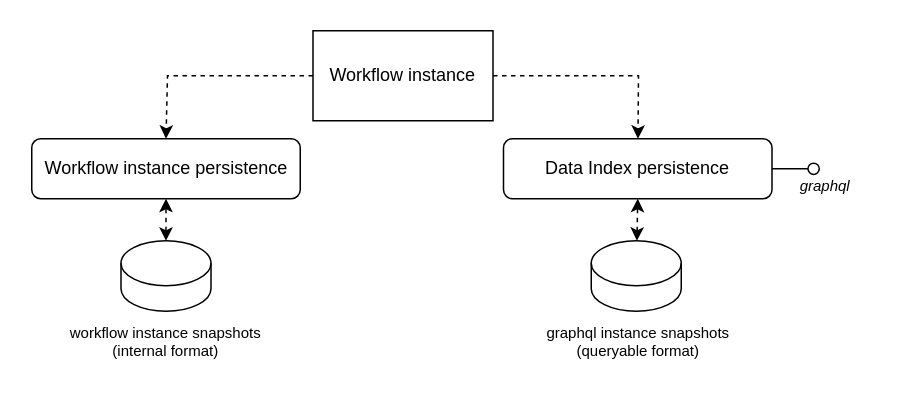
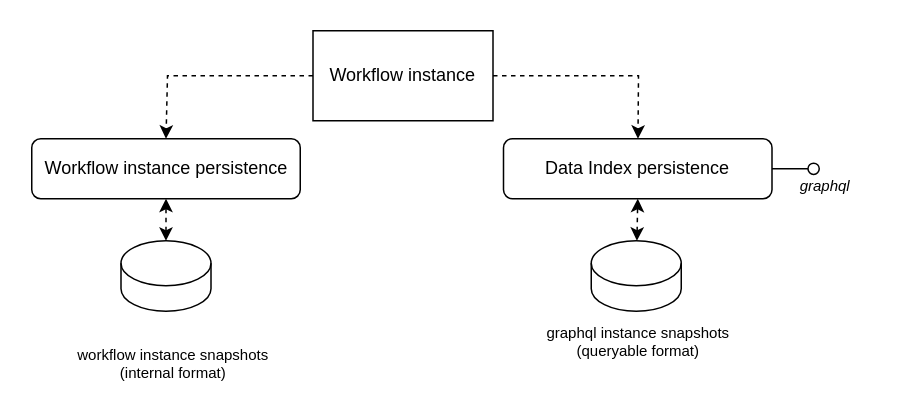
node "workflow instance snapshots (internal format)": moved (166, 341) -> (173, 364)
